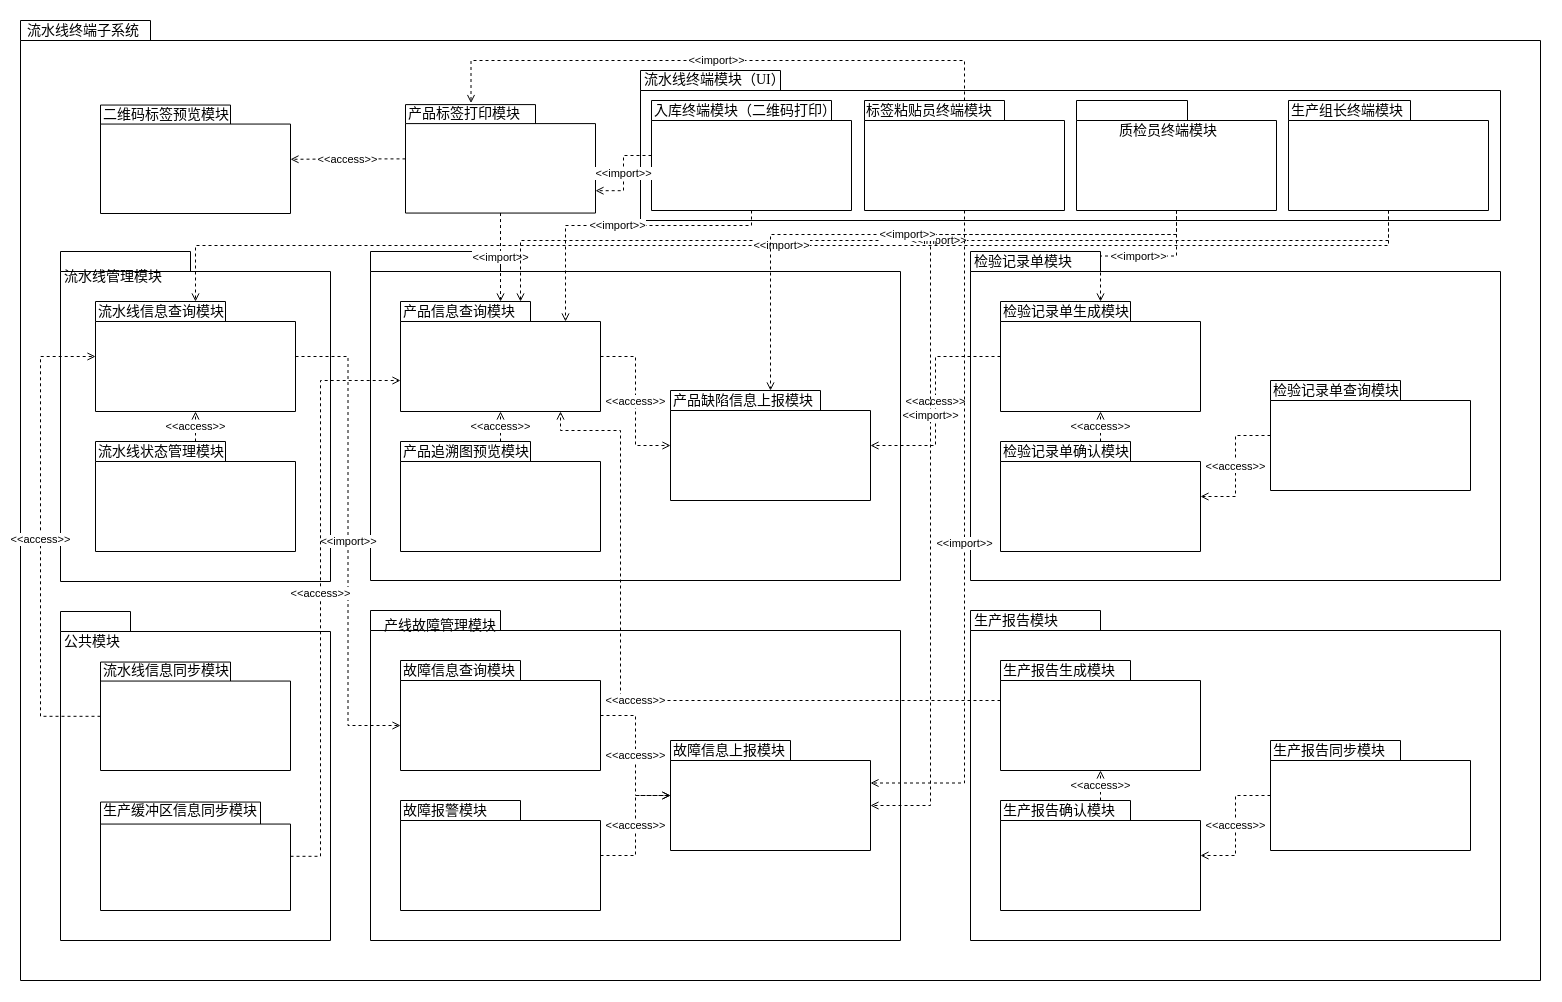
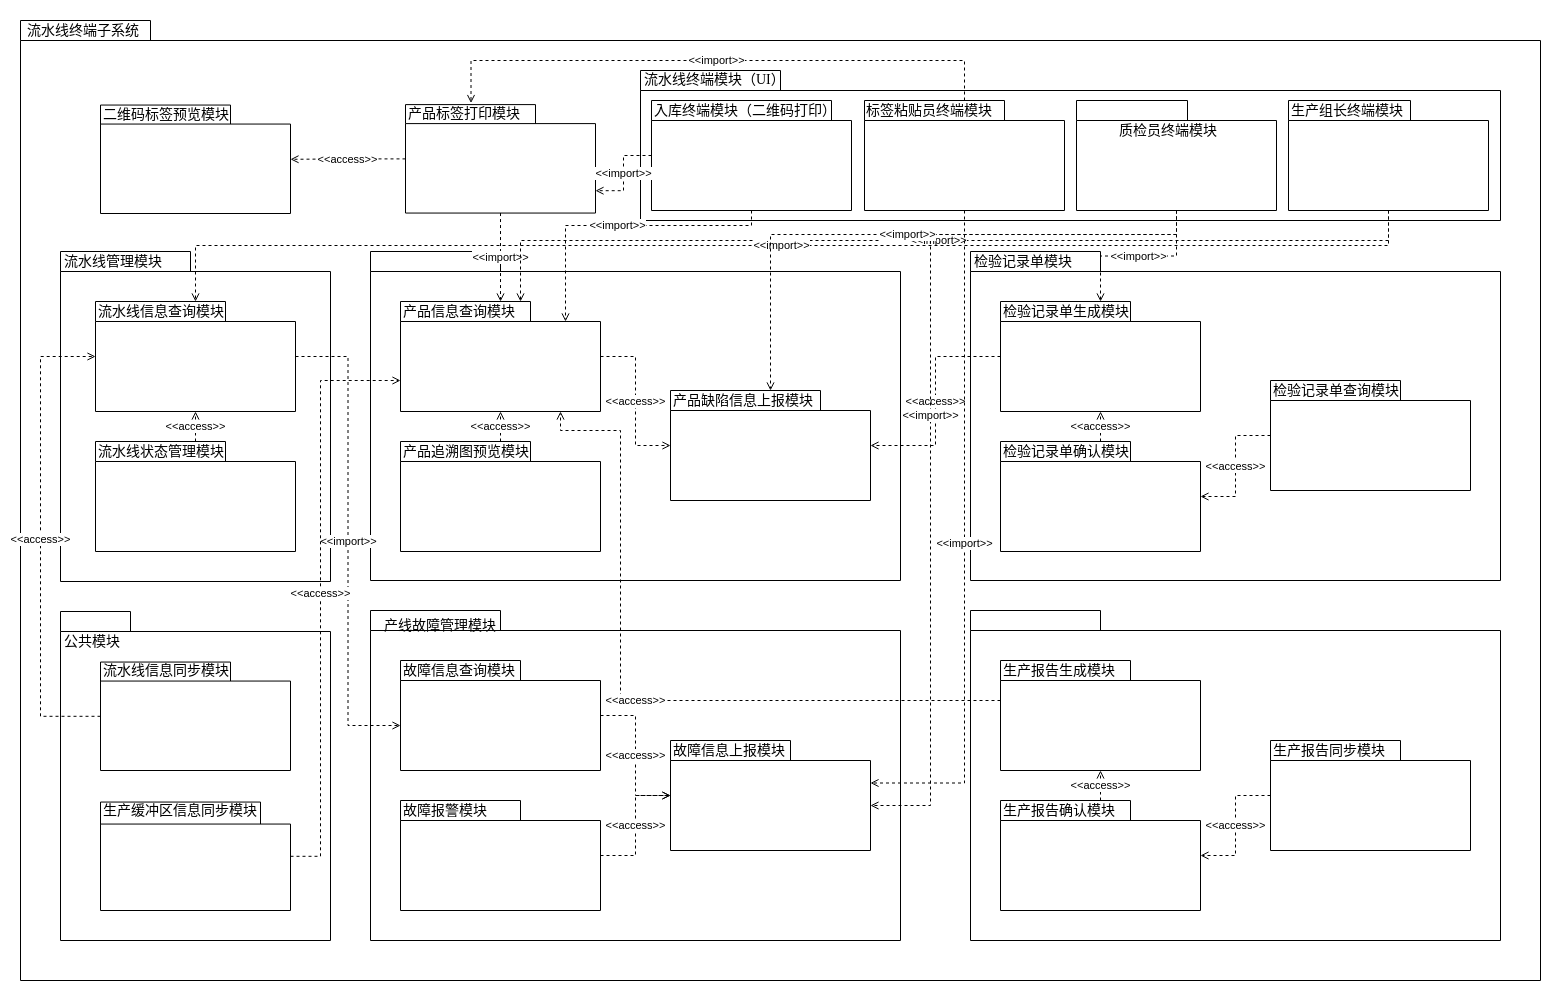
node "流水线管理模块": moved (142, 279) -> (142, 264)
node "生产报告模块": removed
